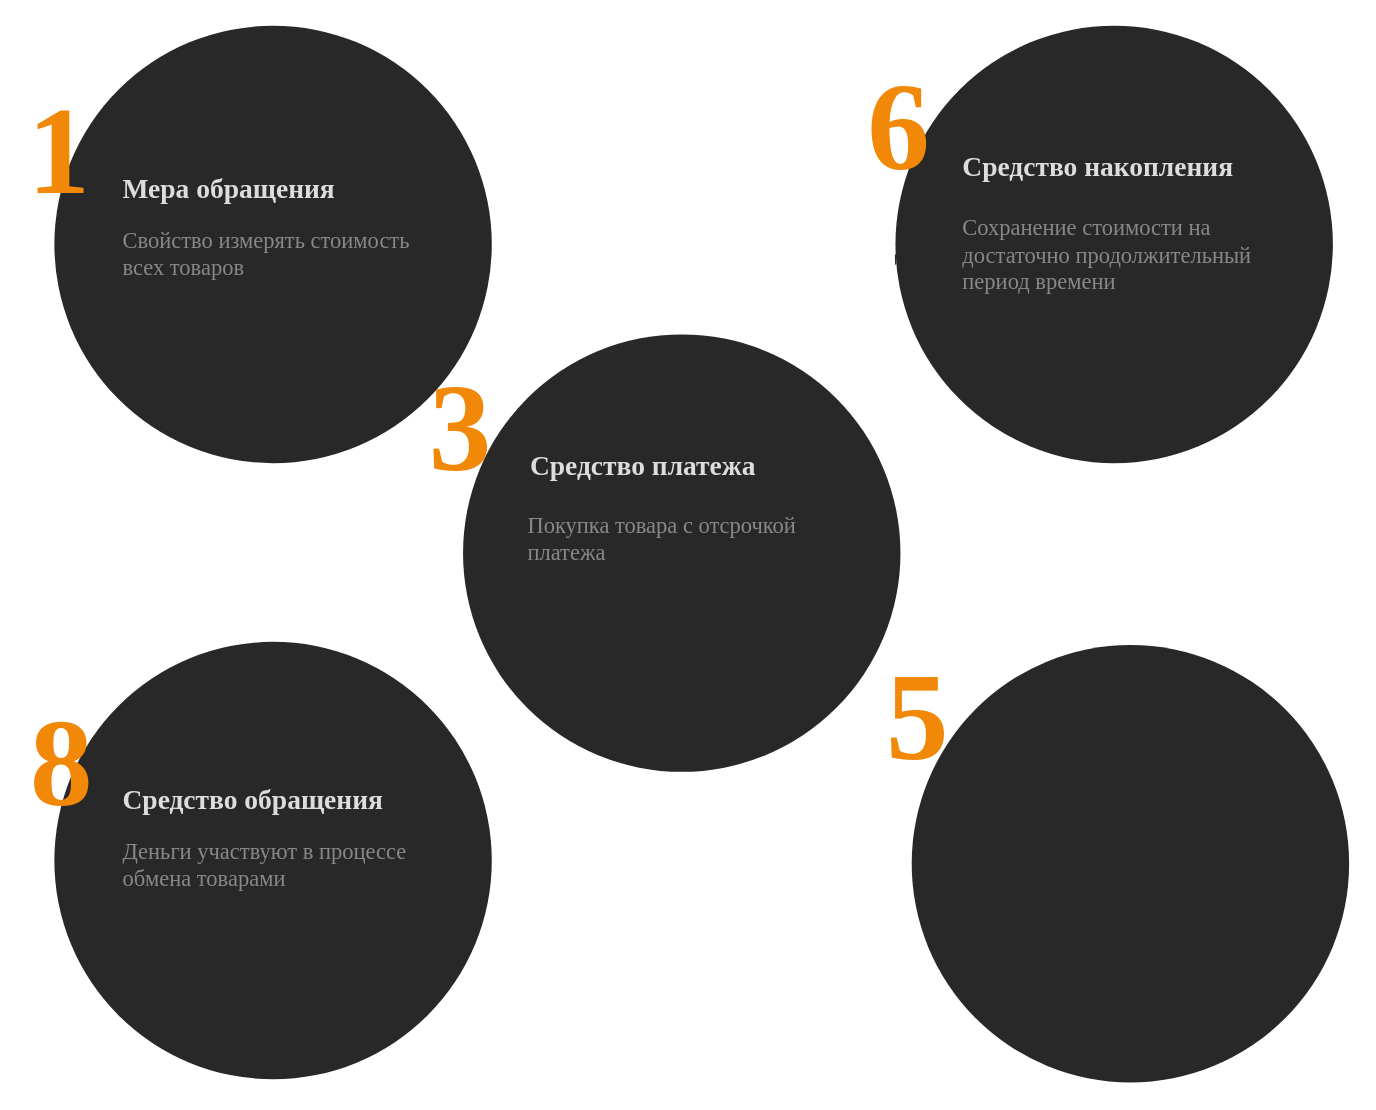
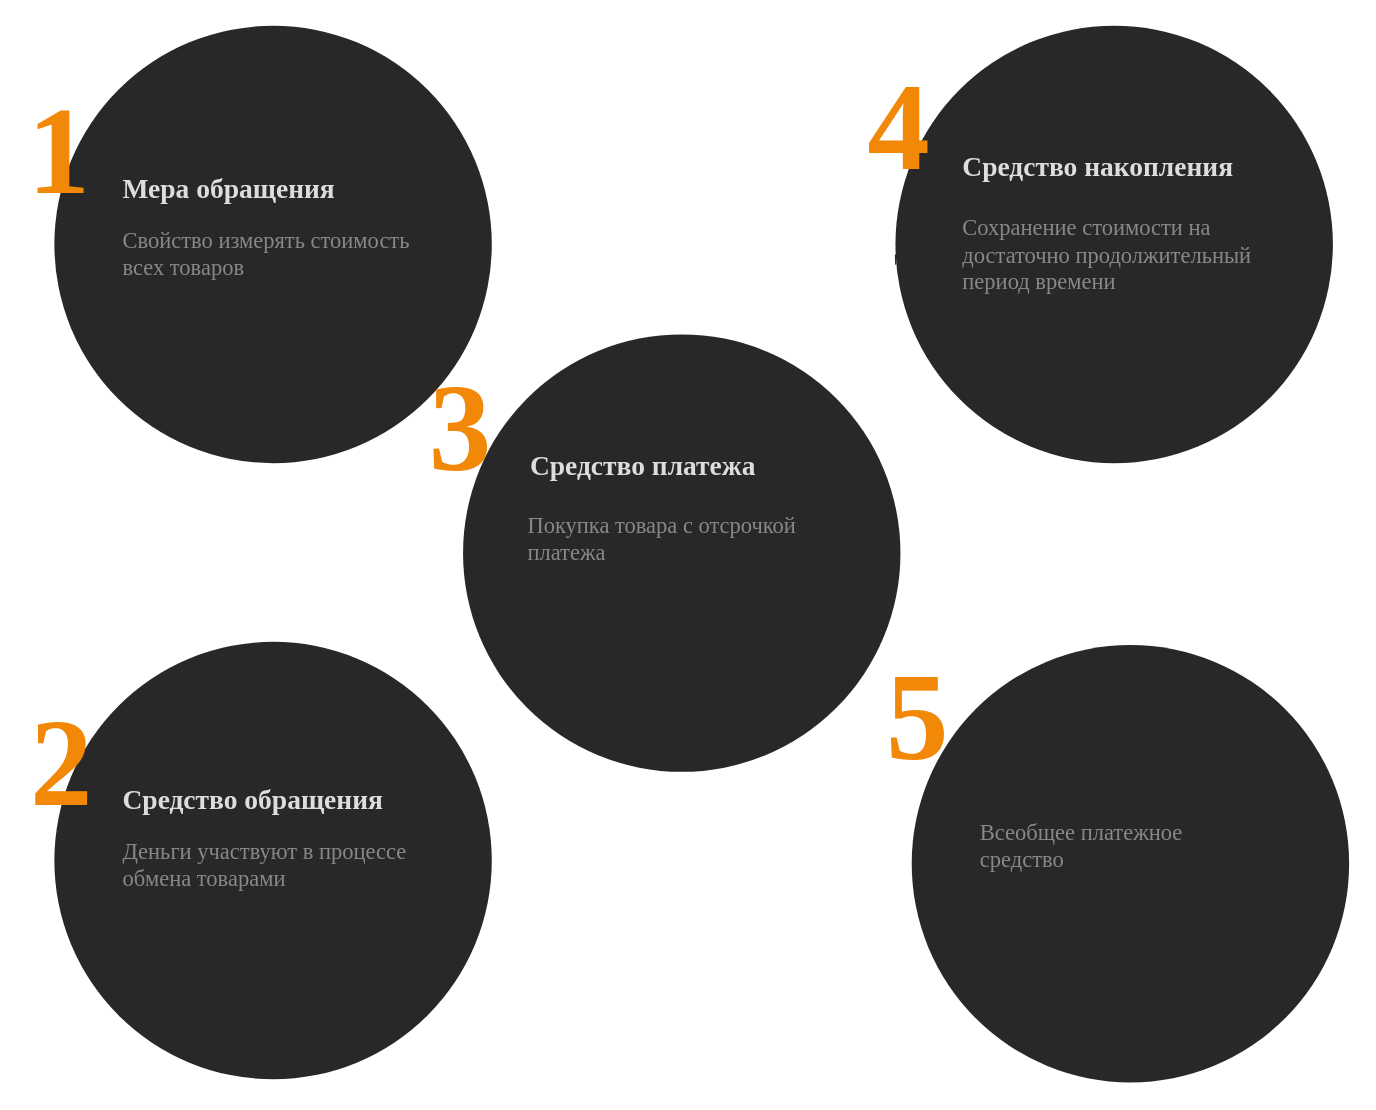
node "6": label "6" -> "4"
node "8": label "8" -> "2"
node "Всеобщее платежное средство": added
